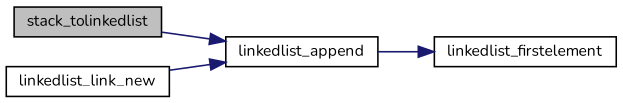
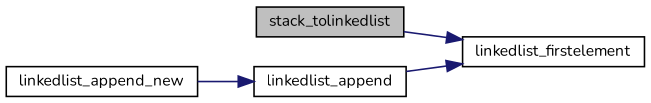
edge "stack_tolinkedlist" -> "linkedlist_append": now "stack_tolinkedlist" -> "linkedlist_firstelement"
node "linkedlist_link_new": label "linkedlist_link_new" -> "linkedlist_append_new"
